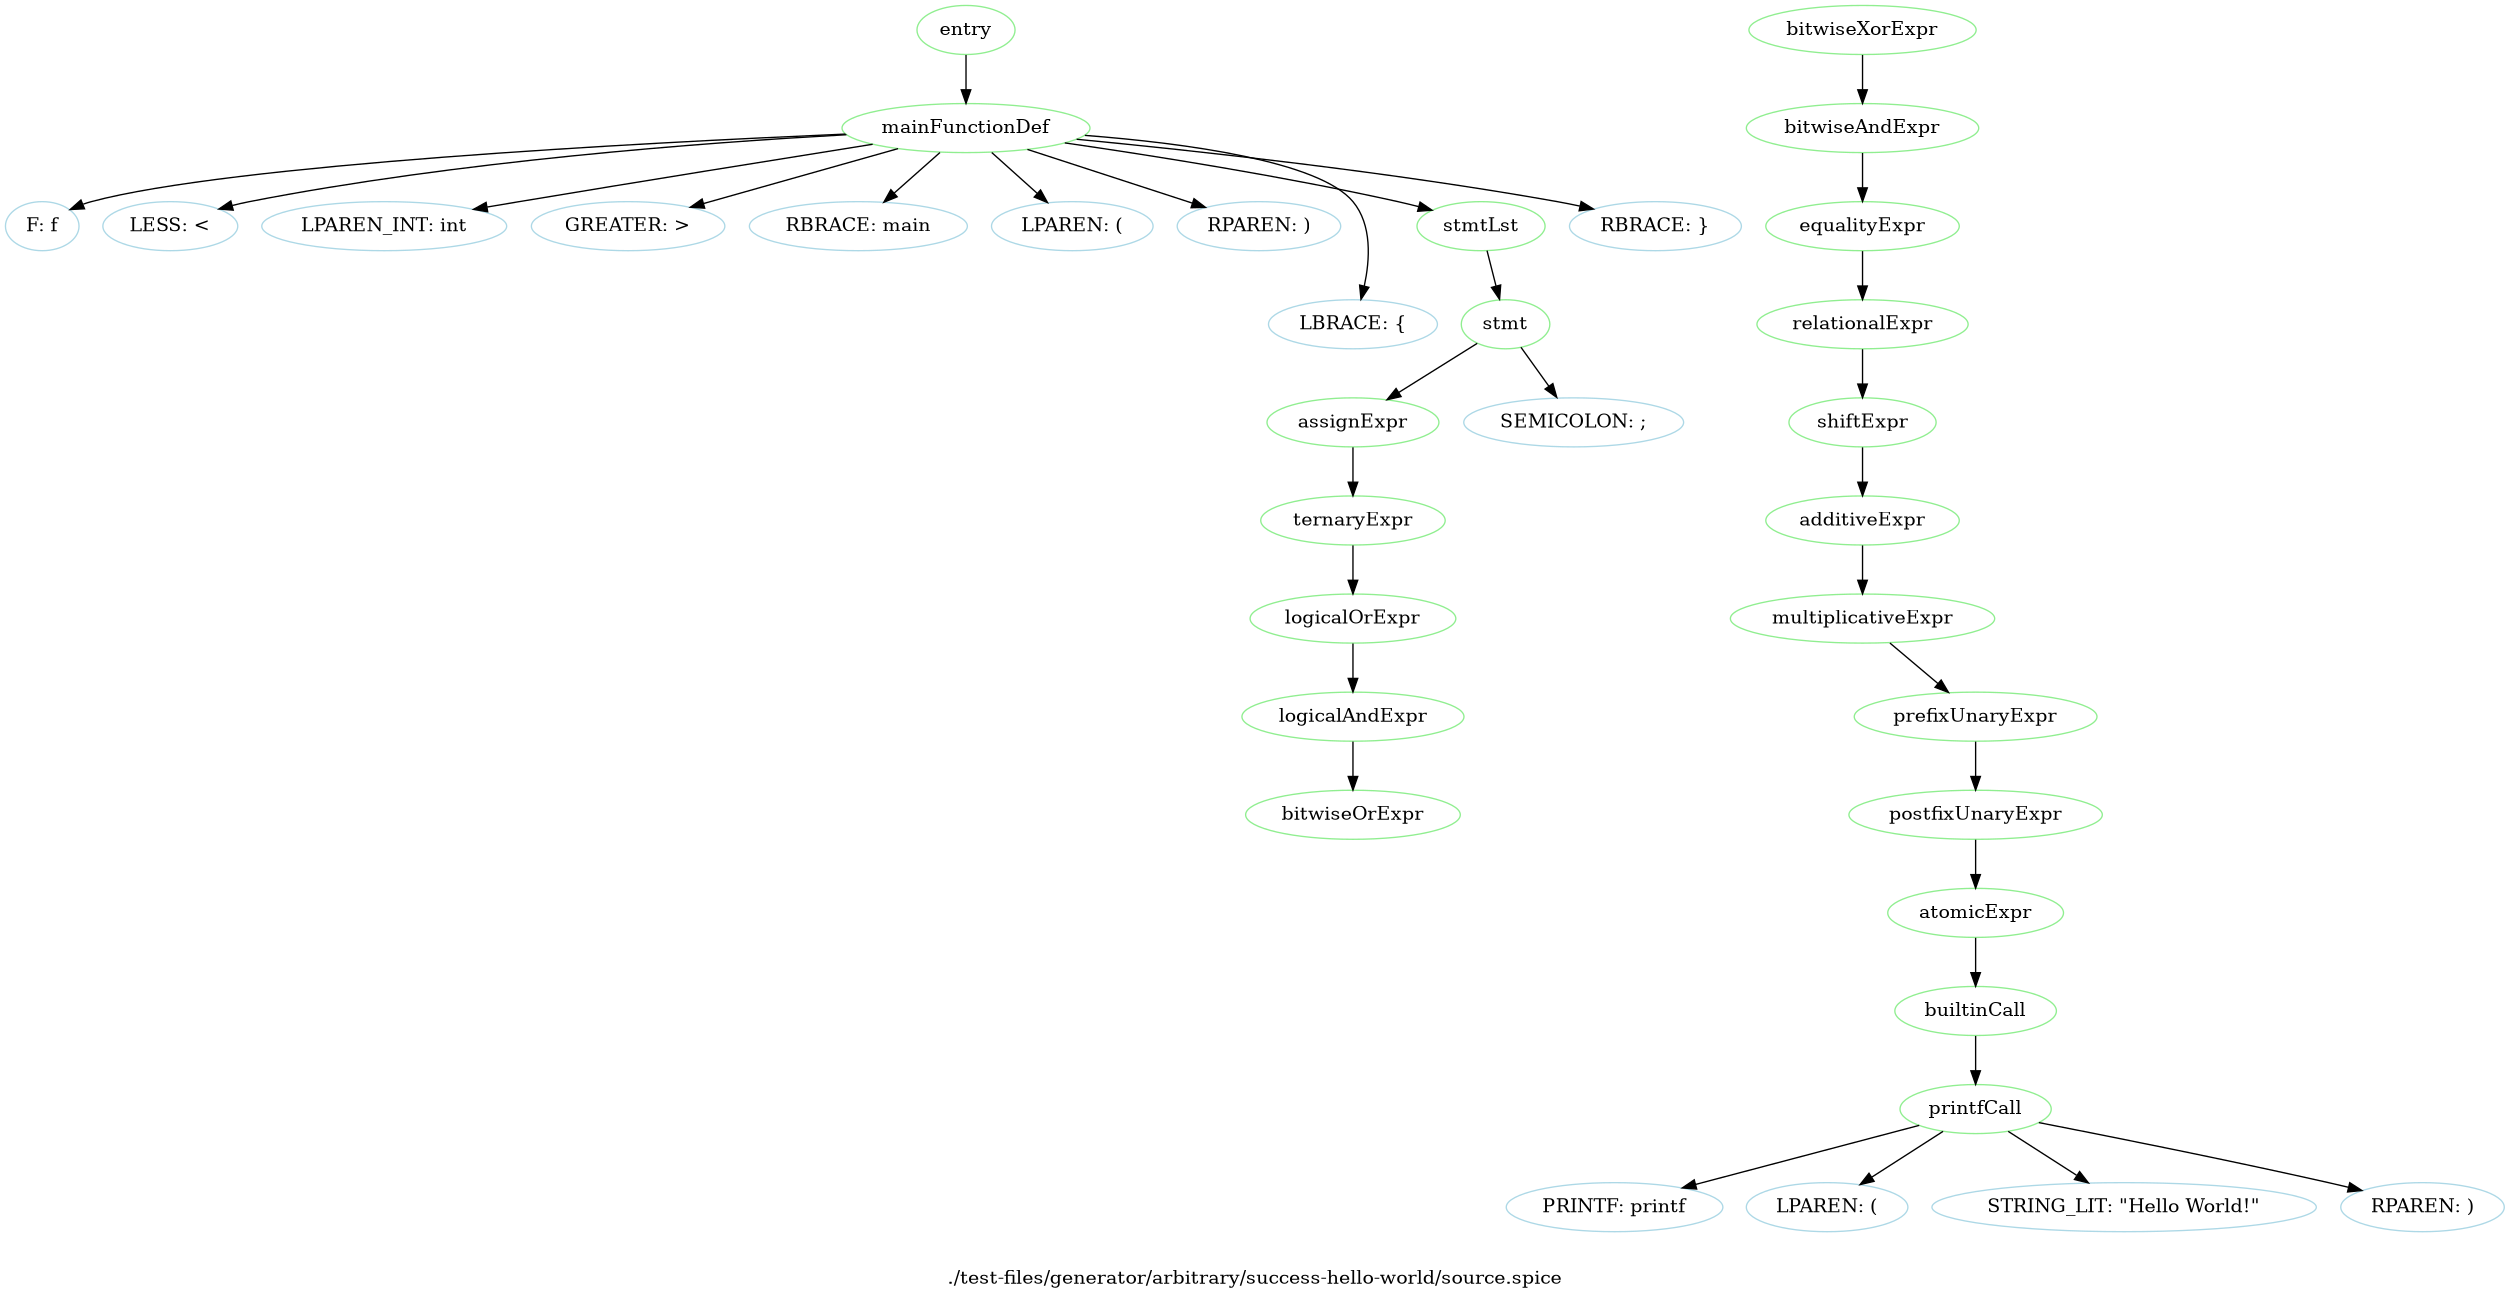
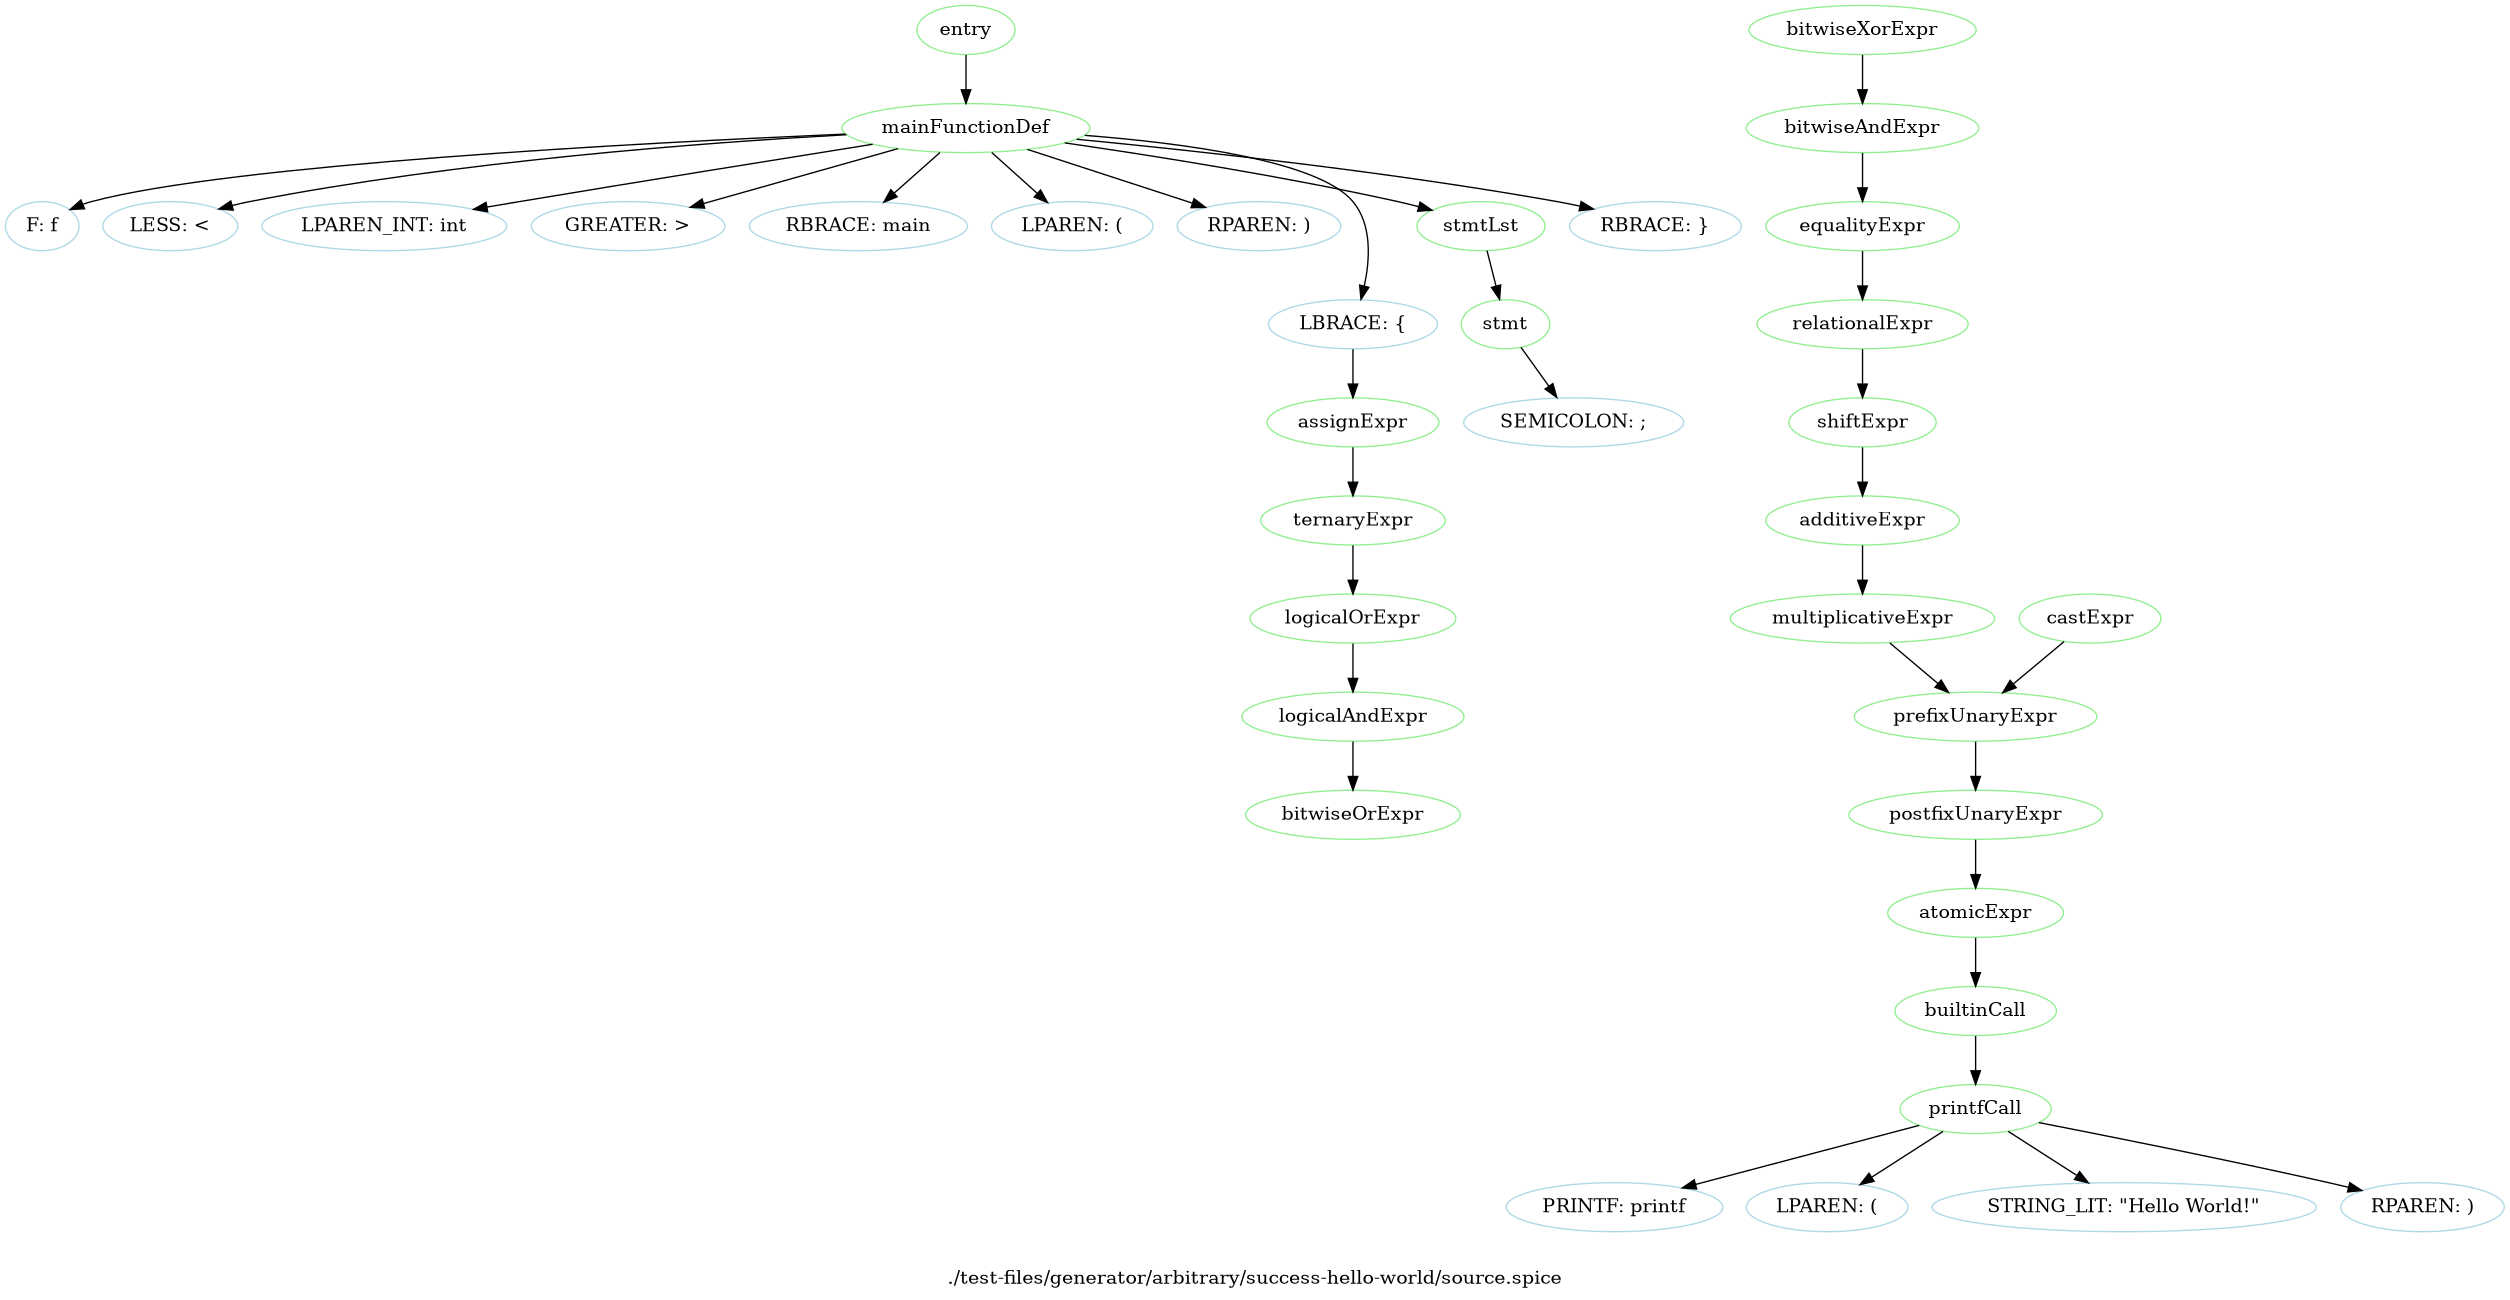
edge "stmt" -> "assignExpr": now "LBRACE: {" -> "assignExpr"
node "castExpr": added
